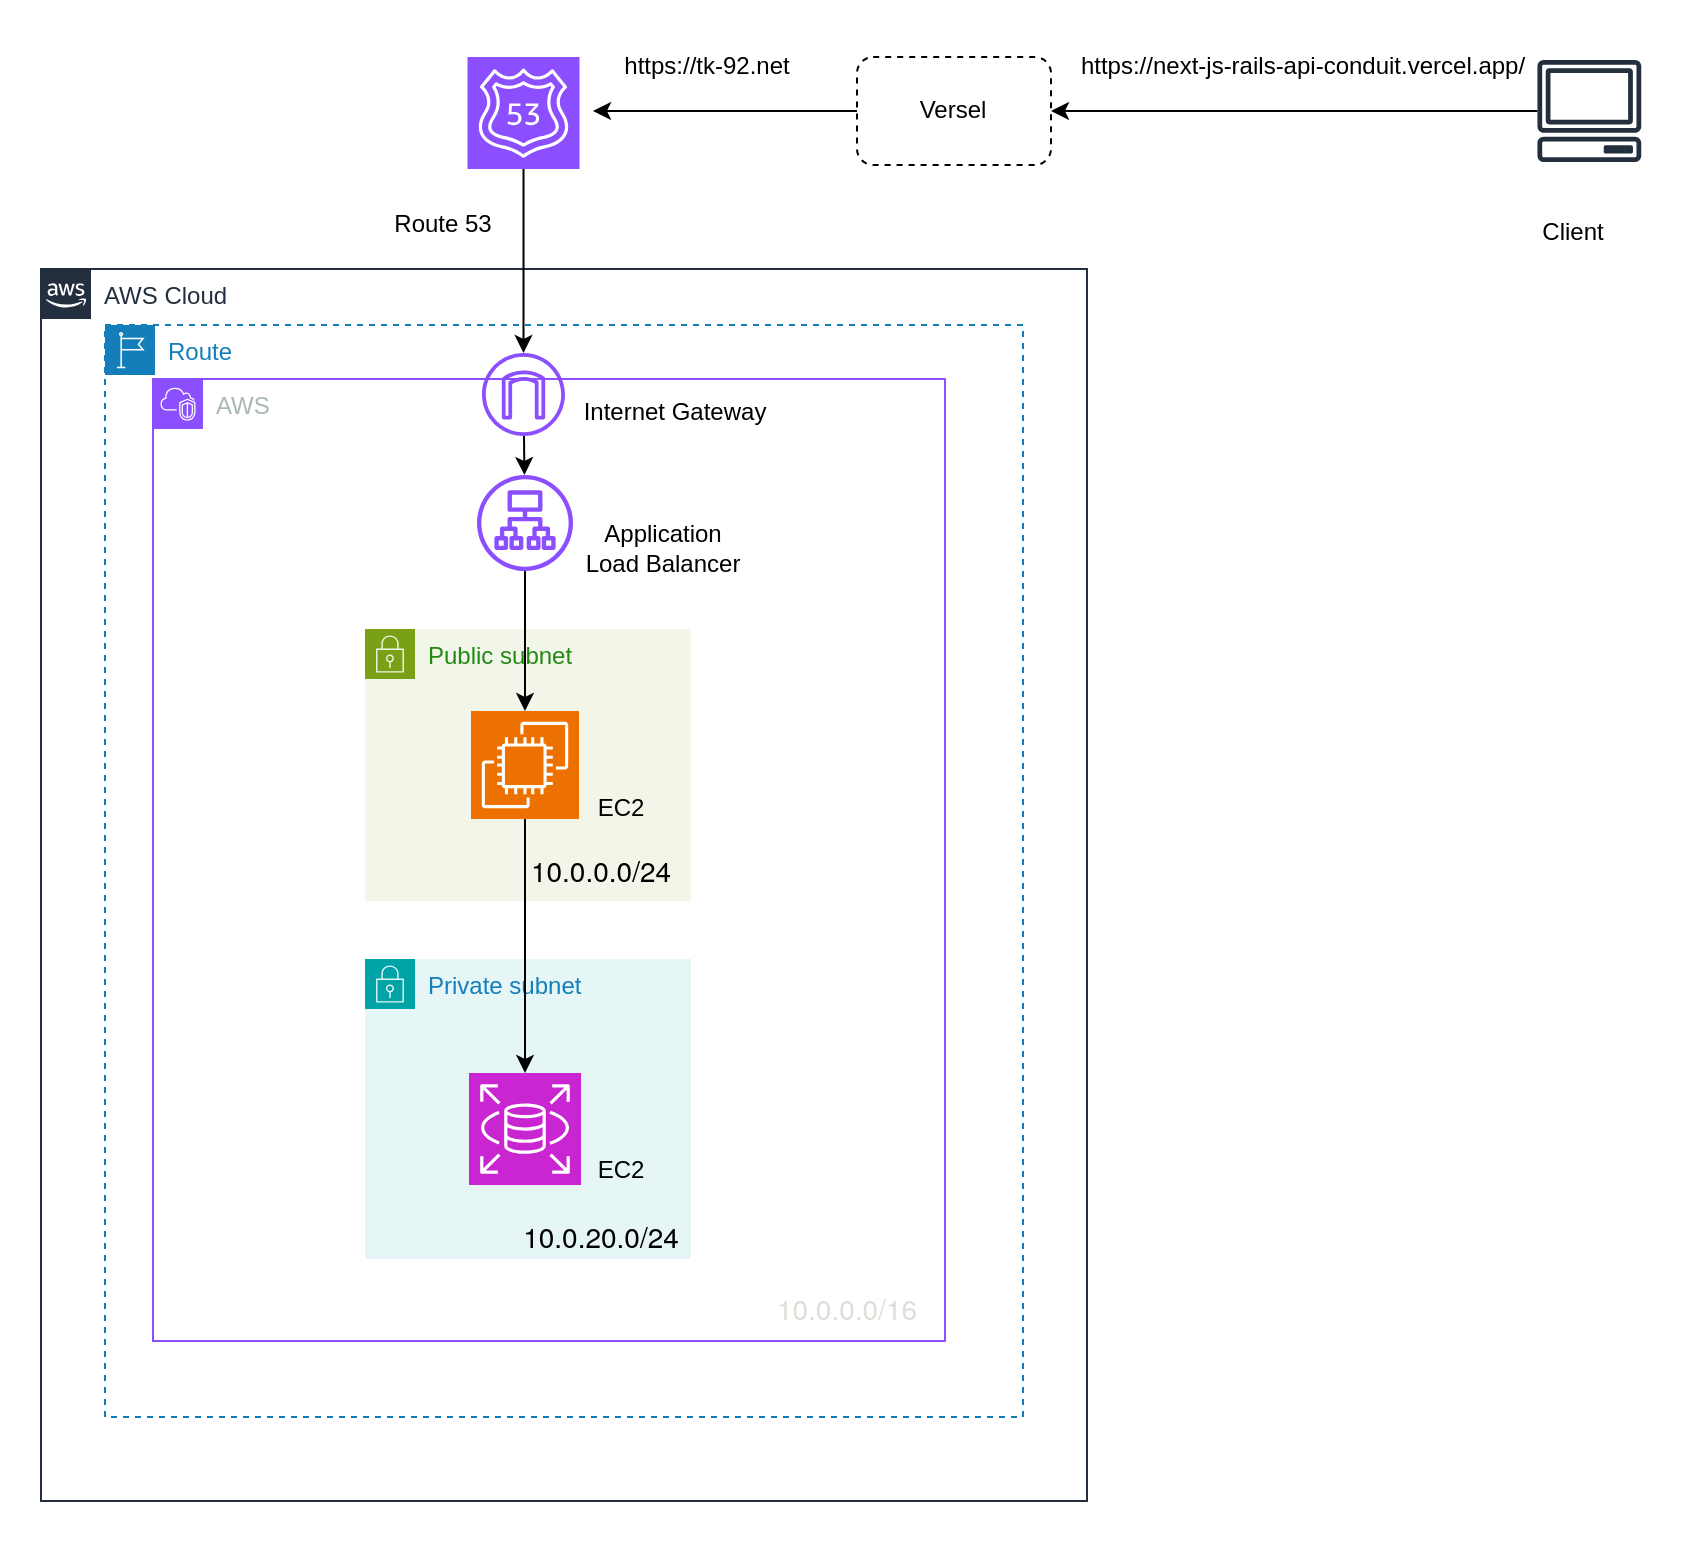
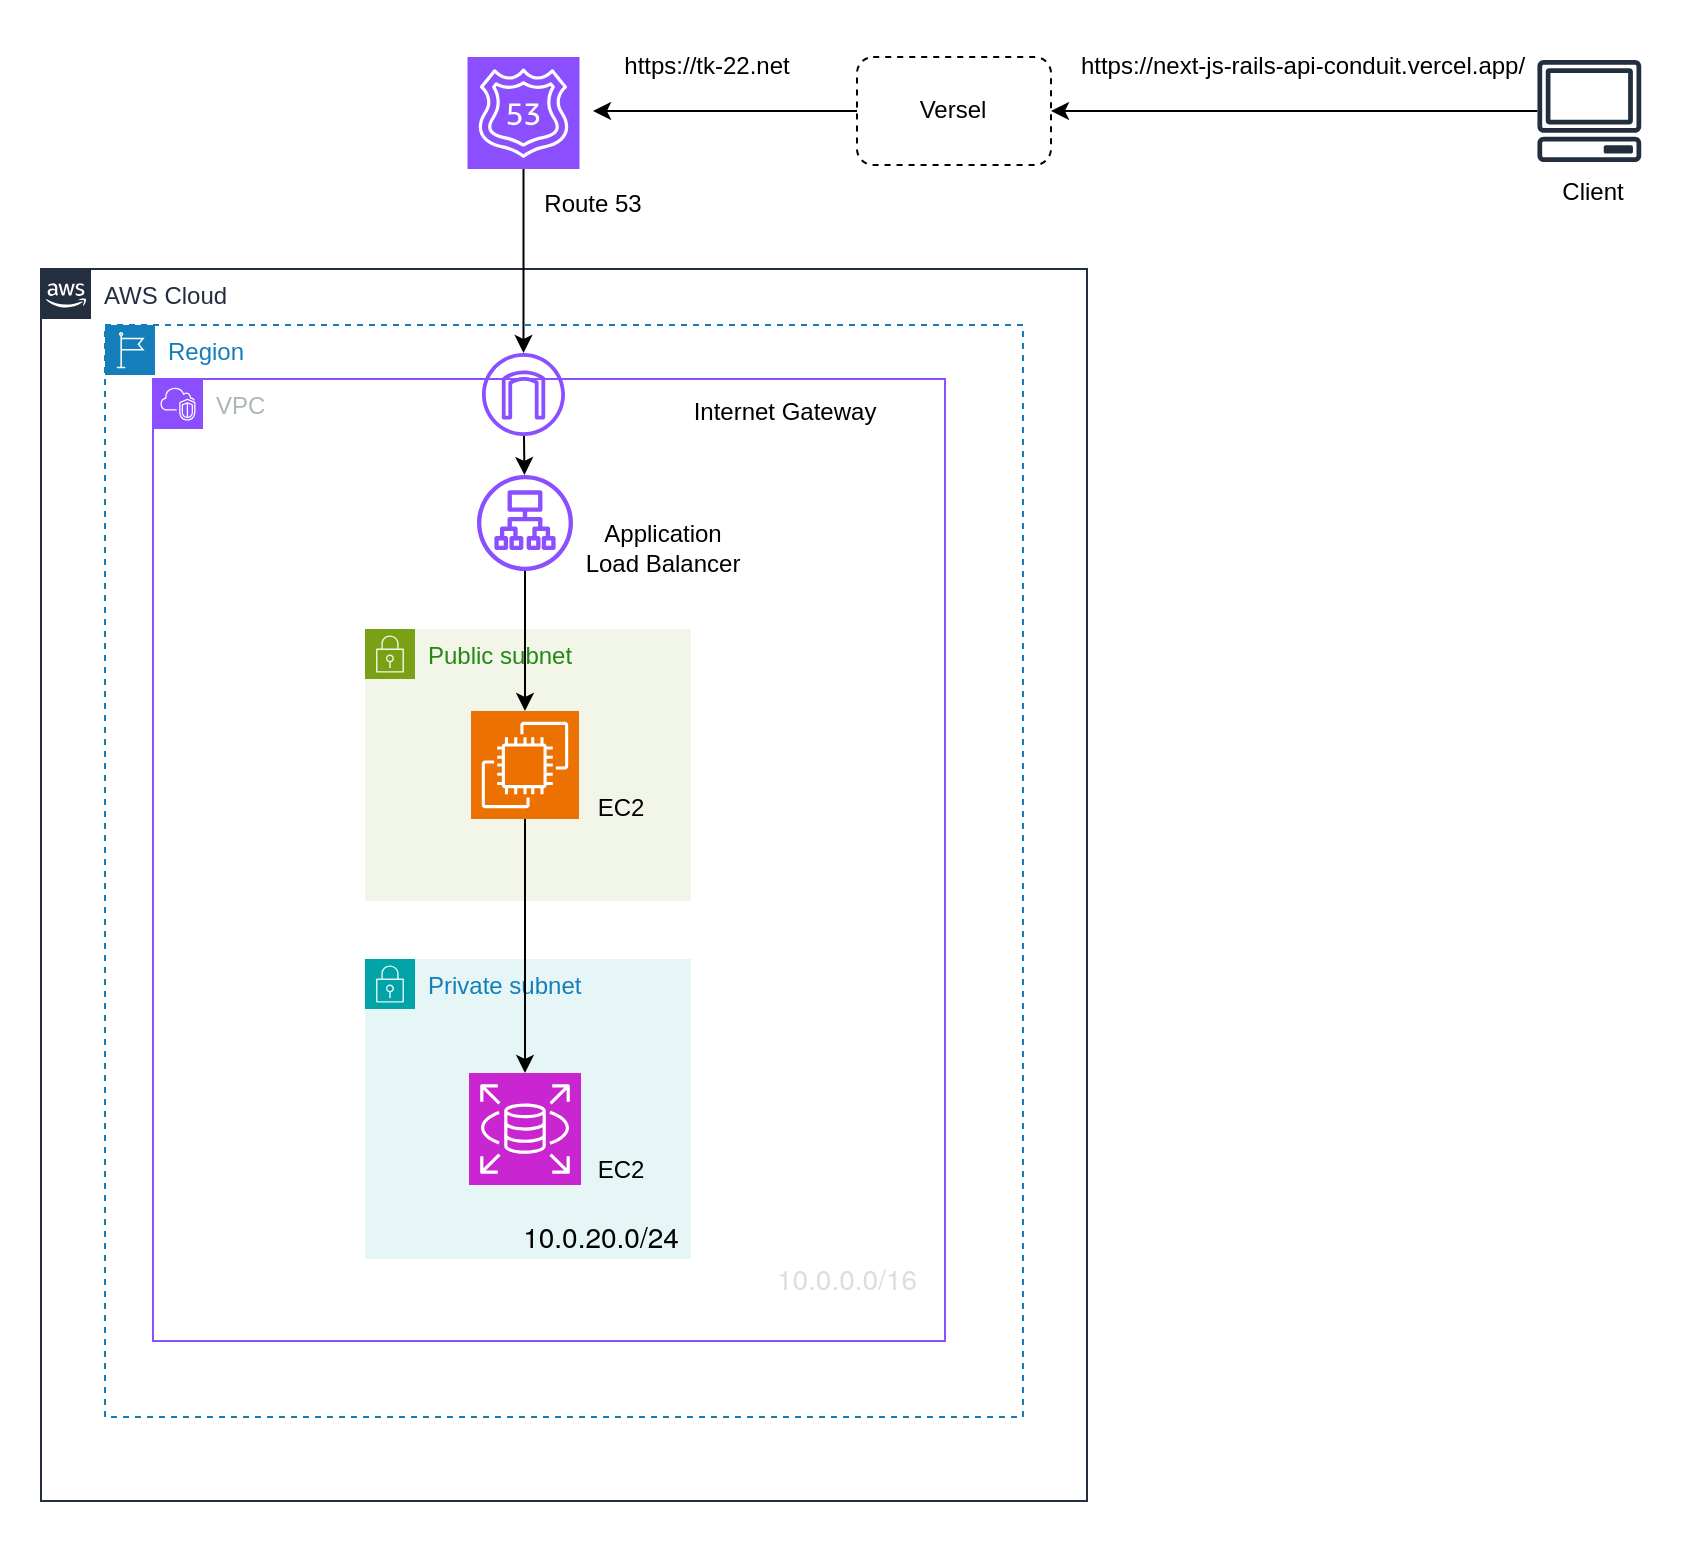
node "https://tk-92.net": label "https://tk-92.net" -> "https://tk-22.net"
node "Route 53": moved (442, 225) -> (592, 205)
node "Client": moved (1573, 233) -> (1593, 193)
node "Route": label "Route" -> "Region"
node "AWS": label "AWS" -> "VPC"
node "Internet Gateway": moved (674, 413) -> (784, 413)
node "10.0.0.0/24": removed
node "10.0.0.0/16": moved (848, 1308) -> (848, 1278)
